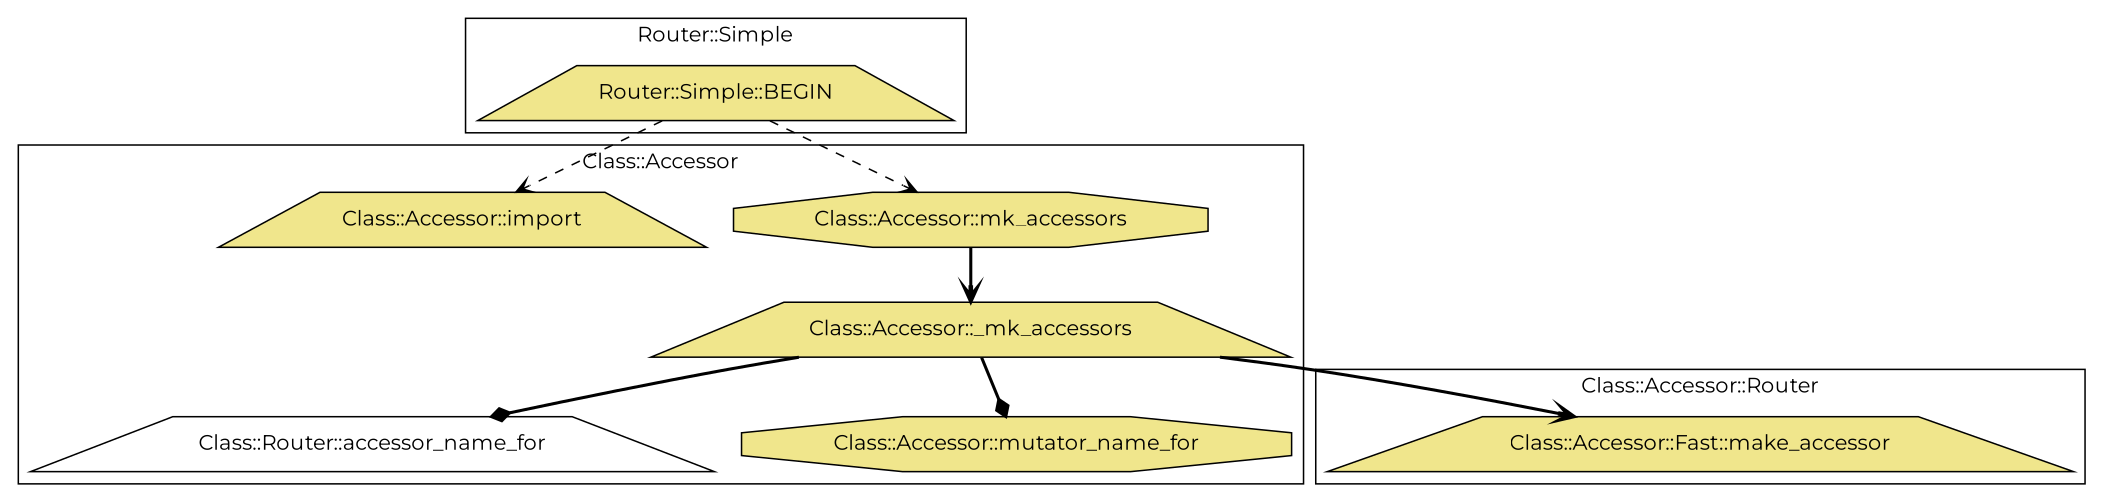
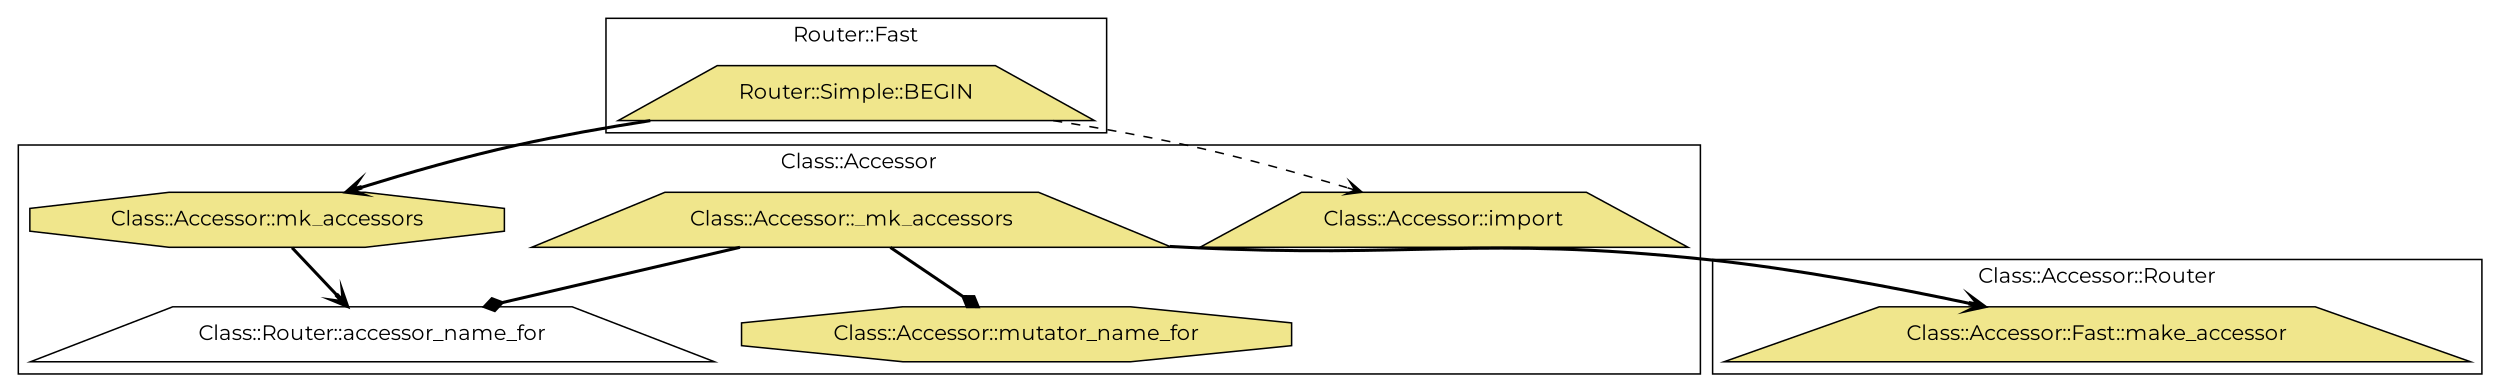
cluster "Router::Simple": label "Router::Simple" -> "Router::Fast"
edge "Router::Simple::BEGIN" -> "Class::Accessor::mk_accessors": style dashed -> bold
edge "Class::Accessor::mk_accessors" -> "Class::Accessor::_mk_accessors": now "Class::Accessor::mk_accessors" -> "Class::Router::accessor_name_for"
